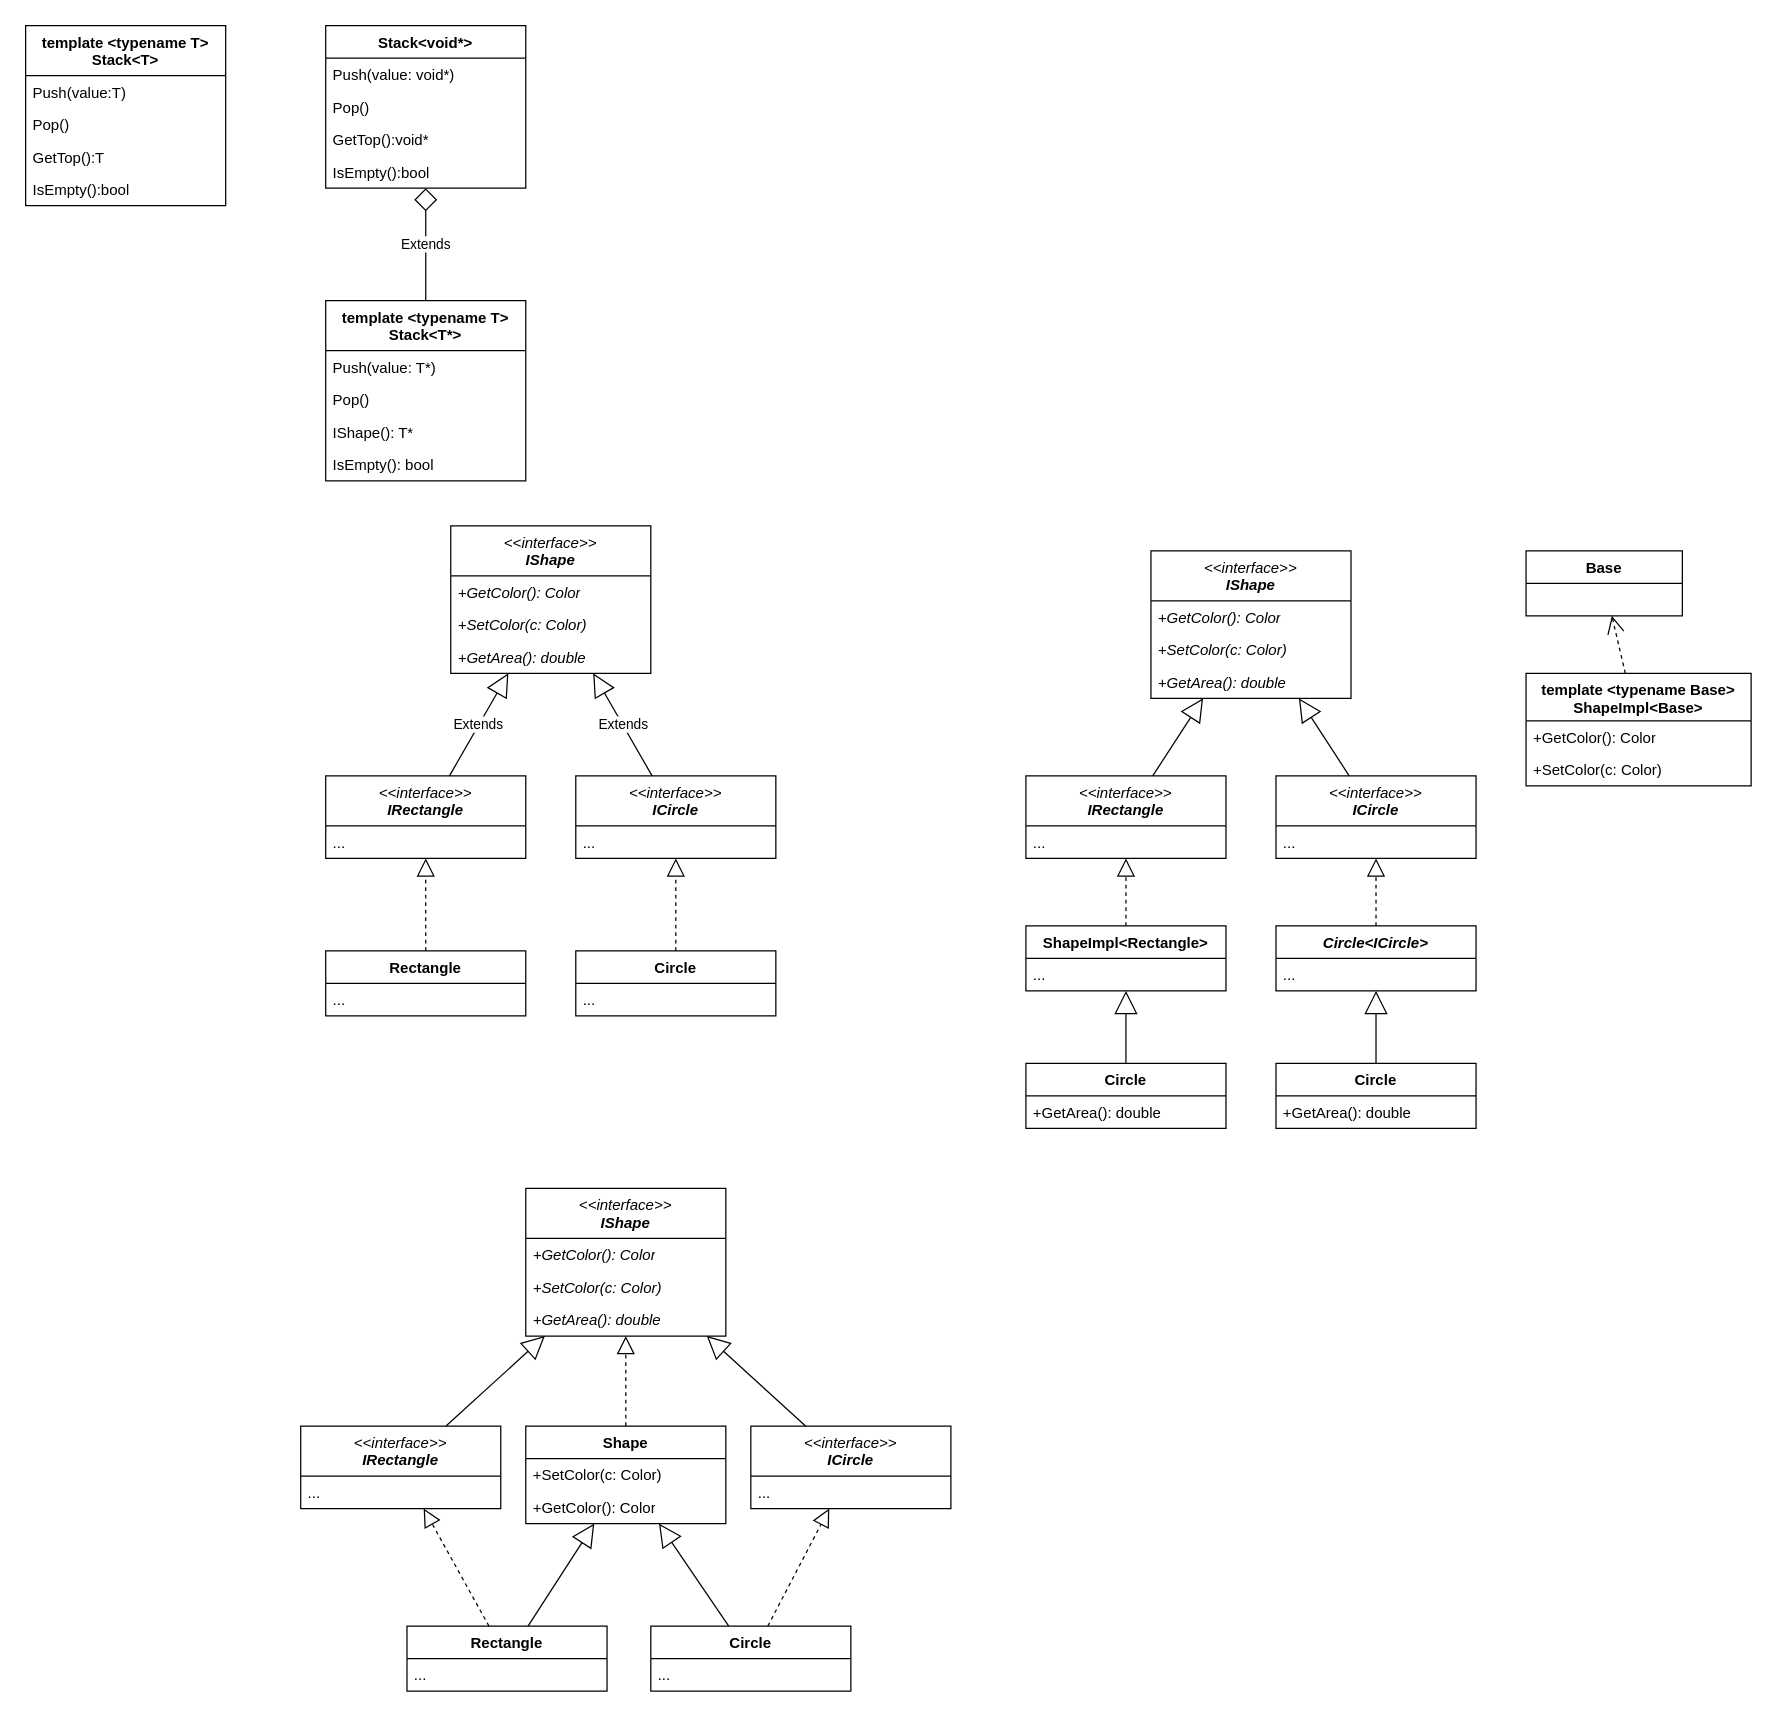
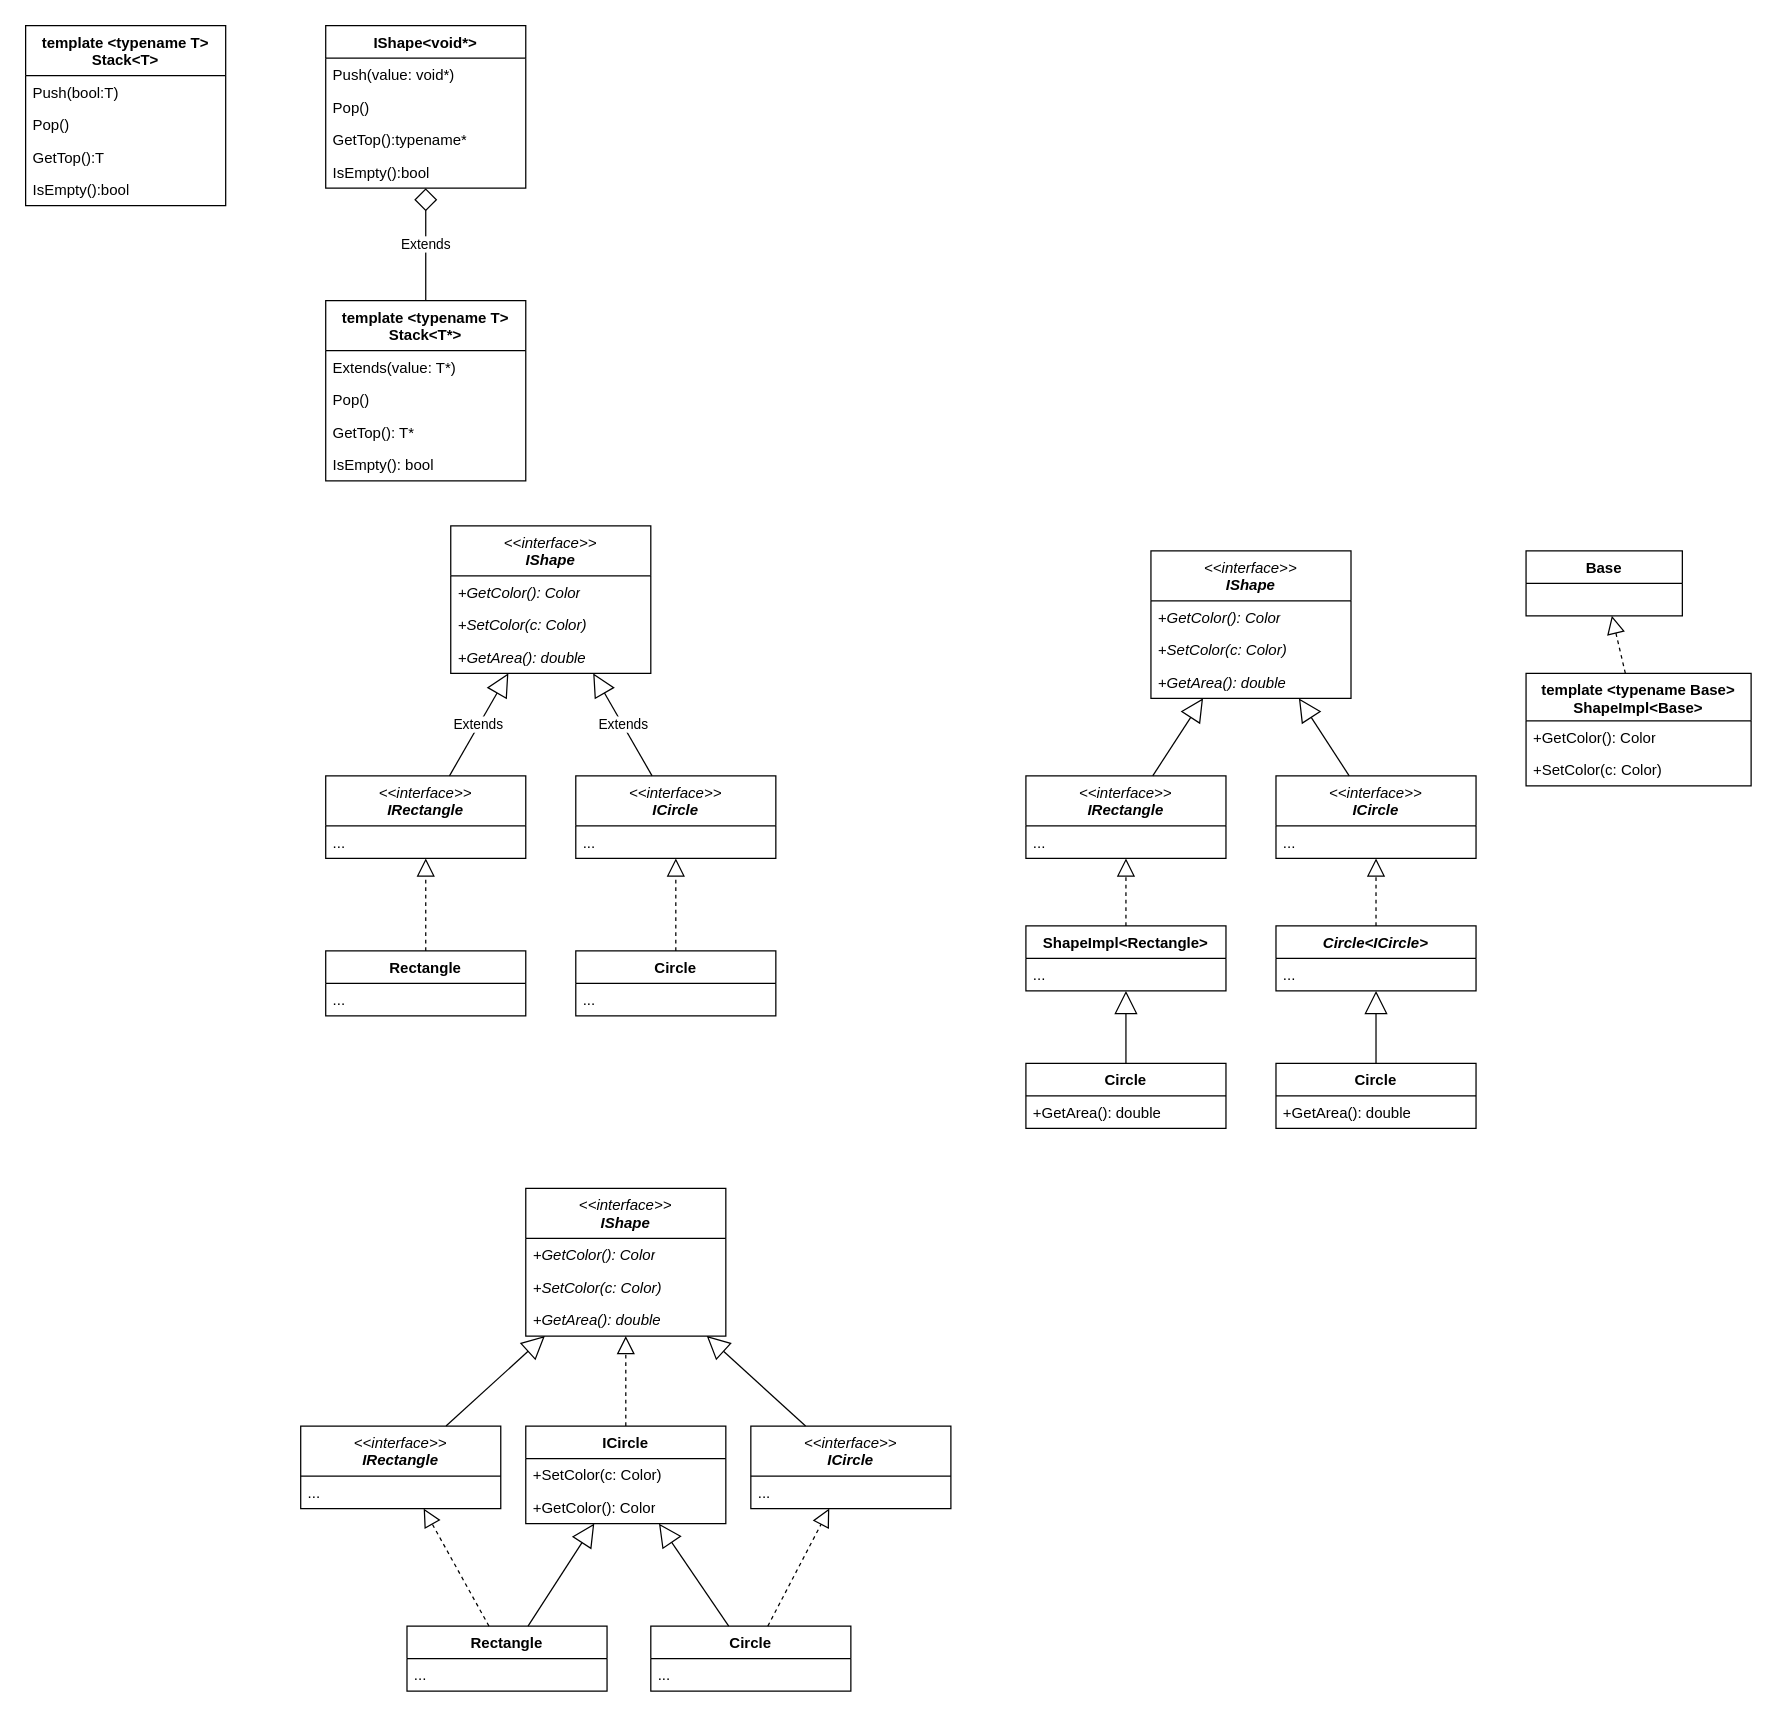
node "Stack<void*>": label "Stack<void*>" -> "IShape<void*>"
node "Push(value:T)": label "Push(value:T)" -> "Push(bool:T)"
node "GetTop():void*": label "GetTop():void*" -> "GetTop():typename*"
node "Push(value: T*)": label "Push(value: T*)" -> "Extends(value: T*)"
node "IShape(): T*": label "IShape(): T*" -> "GetTop(): T*"
edge "template <typename Base> ShapeImpl<Base>" -> "Base": arrowhead open -> block
node "Shape": label "Shape" -> "ICircle"
